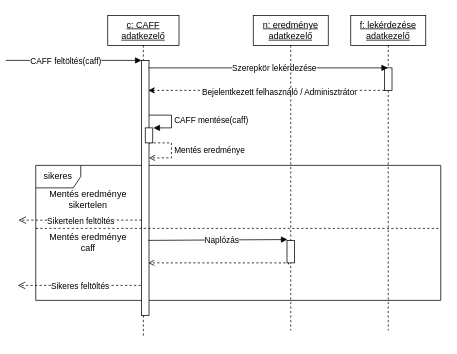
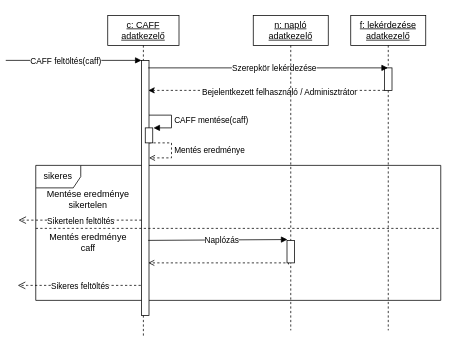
node "n: eredménye adatkezelő": label "n: eredménye adatkezelő" -> "n: napló adatkezelő"
node "Mentés eredménye sikertelen": label "Mentés eredménye sikertelen" -> "Mentése eredménye sikertelen"
